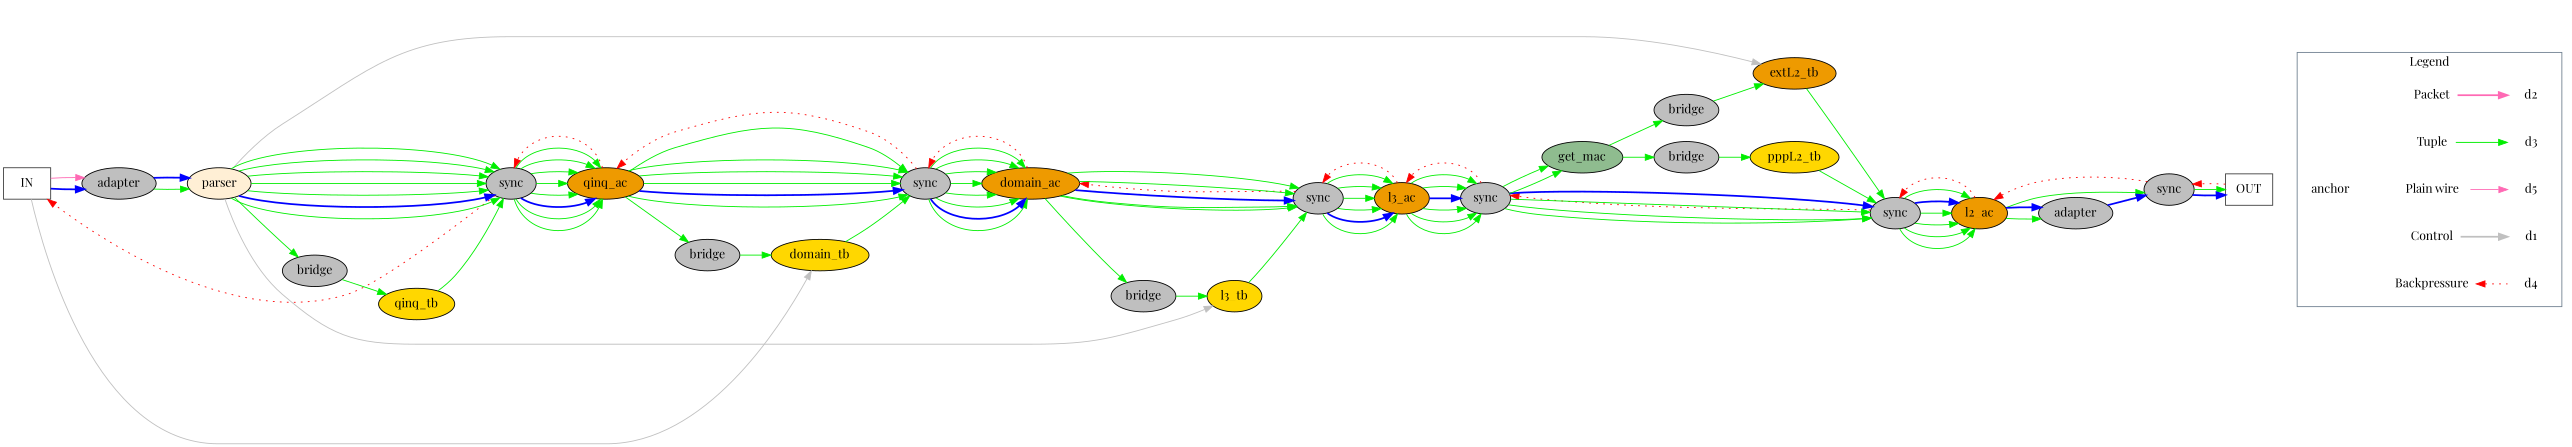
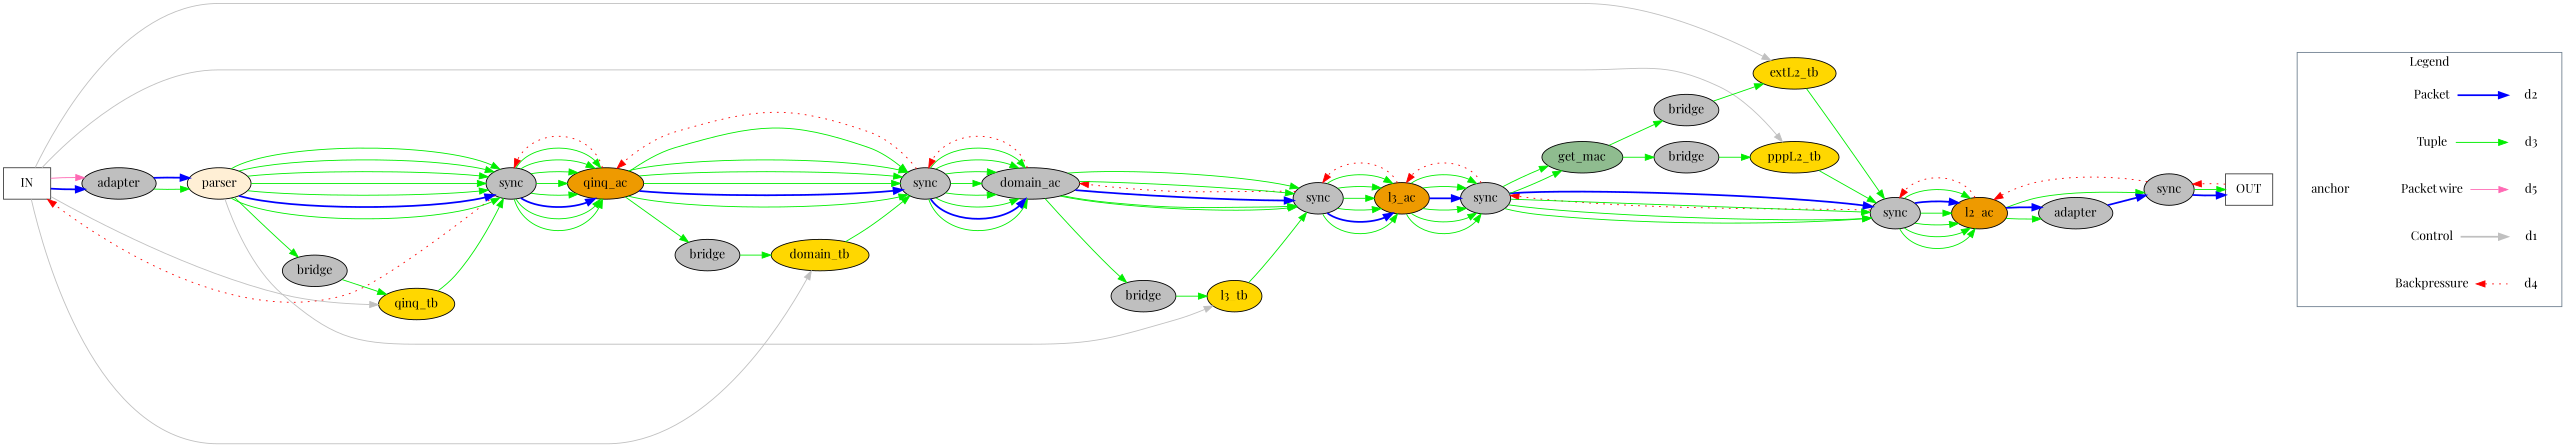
edge "parser" -> "extL2_tb": now "IN" -> "extL2_tb"
edge "IN" -> "pppL2_tb": added
node "extL2_tb": fillcolor orange2 -> gold
edge "Packet" -> "d2": color hotpink -> blue
node "domain_ac": fillcolor orange2 -> gray75
node "Plain wire": label "Plain wire" -> "Packet wire"
edge "IN" -> "qinq_tb": added
